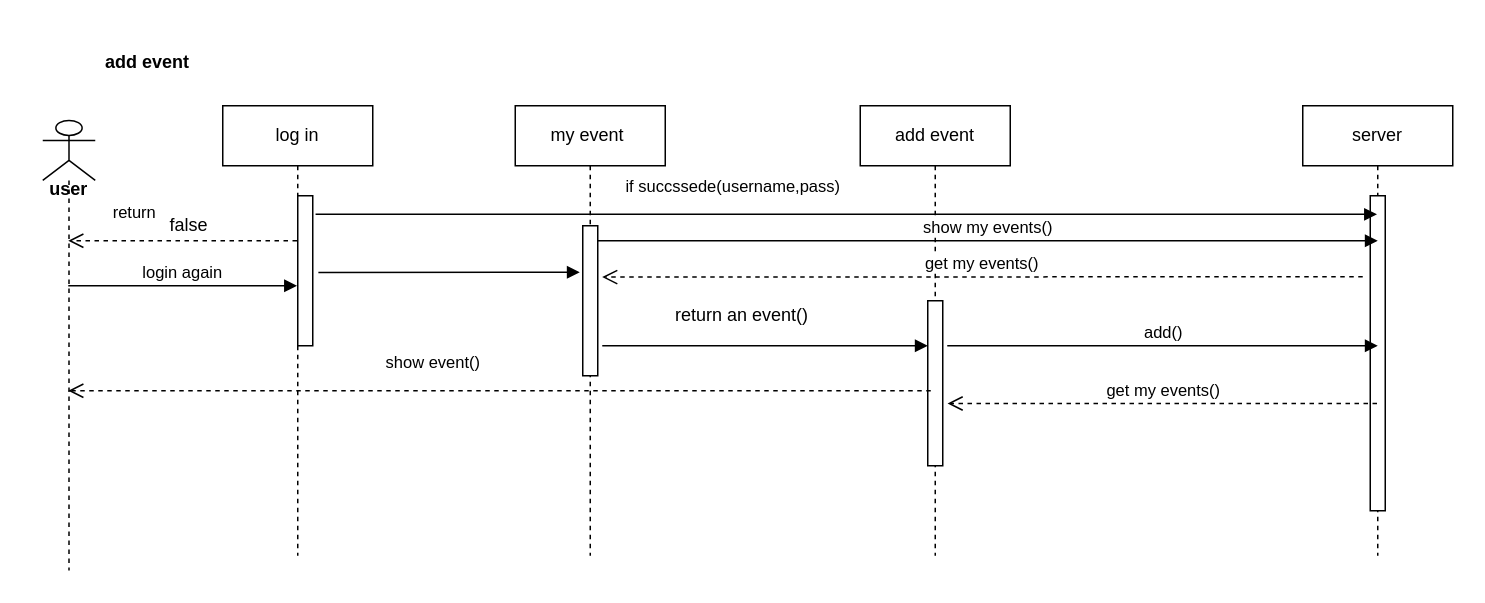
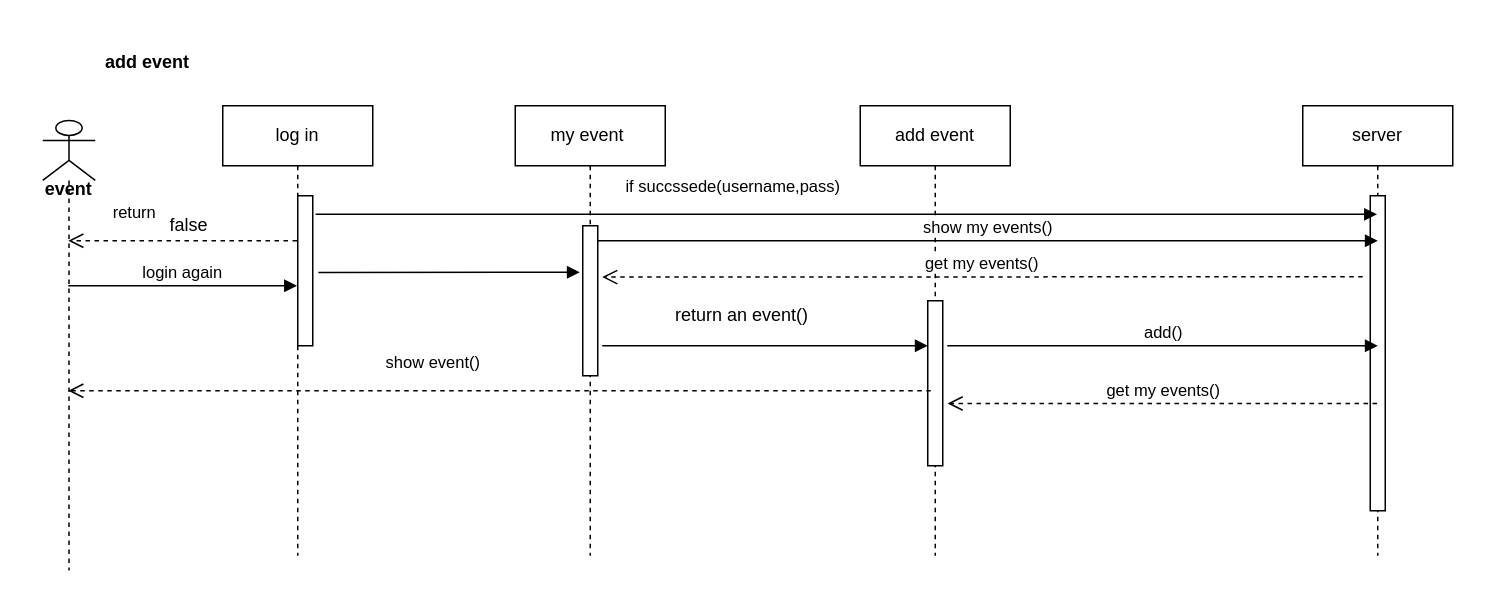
node "user": label "user" -> "event"
